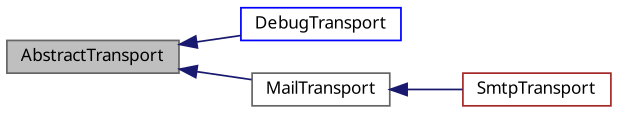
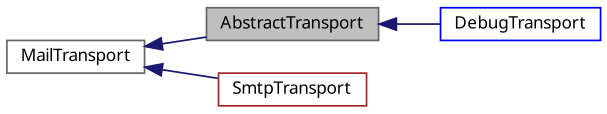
edge "MailTransport" -> "AbstractTransport": reversed
